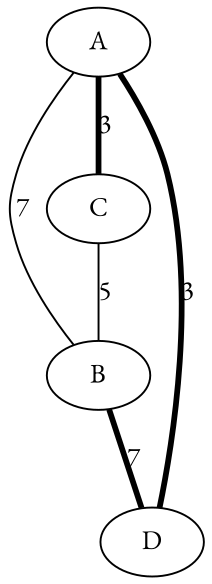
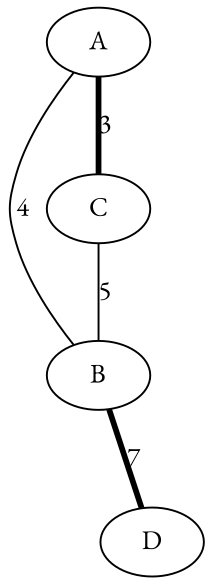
edge "A" -- "B": label "7" -> "4"
edge "A" -- "D": removed, label "3"
